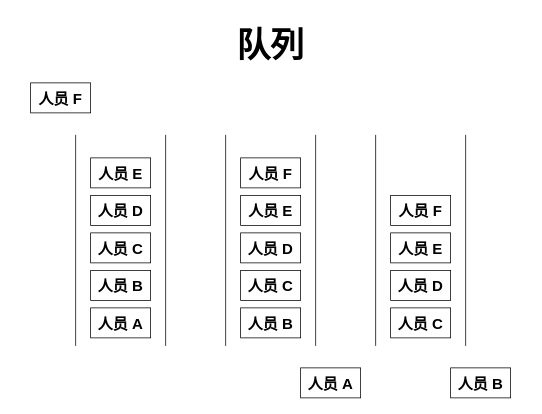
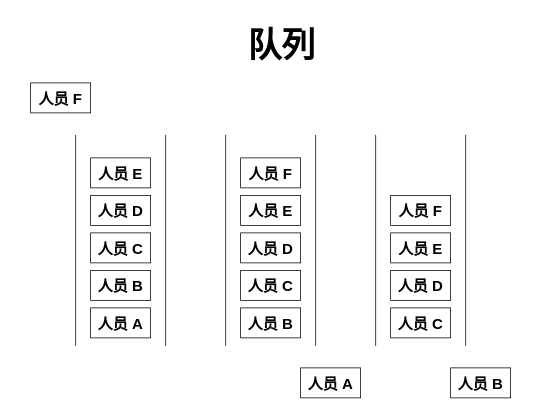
node "队列": moved (270, 45) -> (282, 45)
